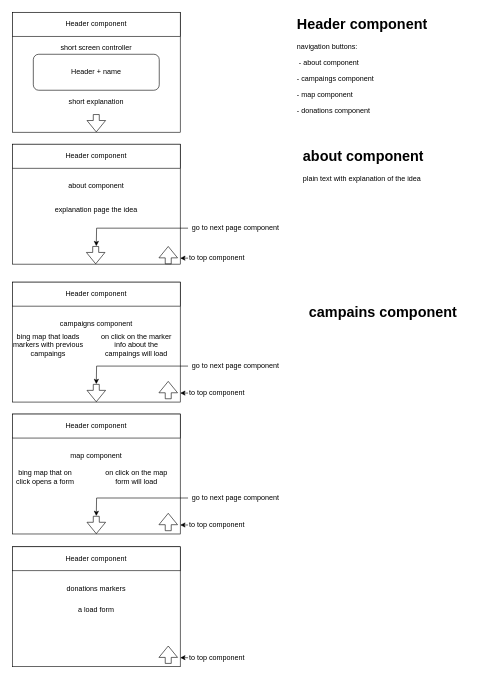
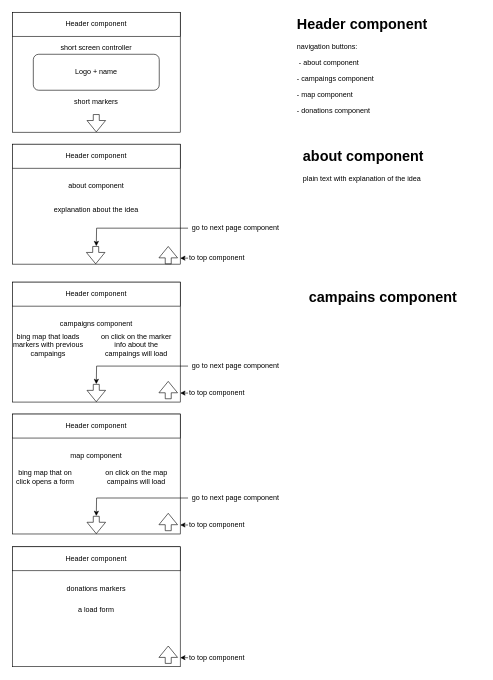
node "Header + name": label "Header + name" -> "Logo + name"
node "short explanation": label "short explanation" -> "short markers"
node "explanation page the idea": label "explanation page the idea" -> "explanation about the idea"
node "campains component": moved (393, 360) -> (393, 345)
node "on click on the map form will load": label "on click on the map form will load" -> "on click on the map campains will load"
